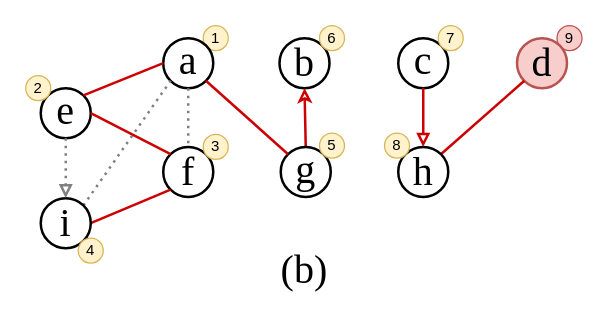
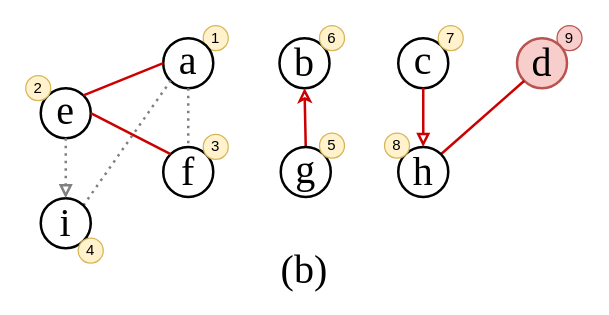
edge "a" -- "g": removed
edge "f" -- "i": removed
